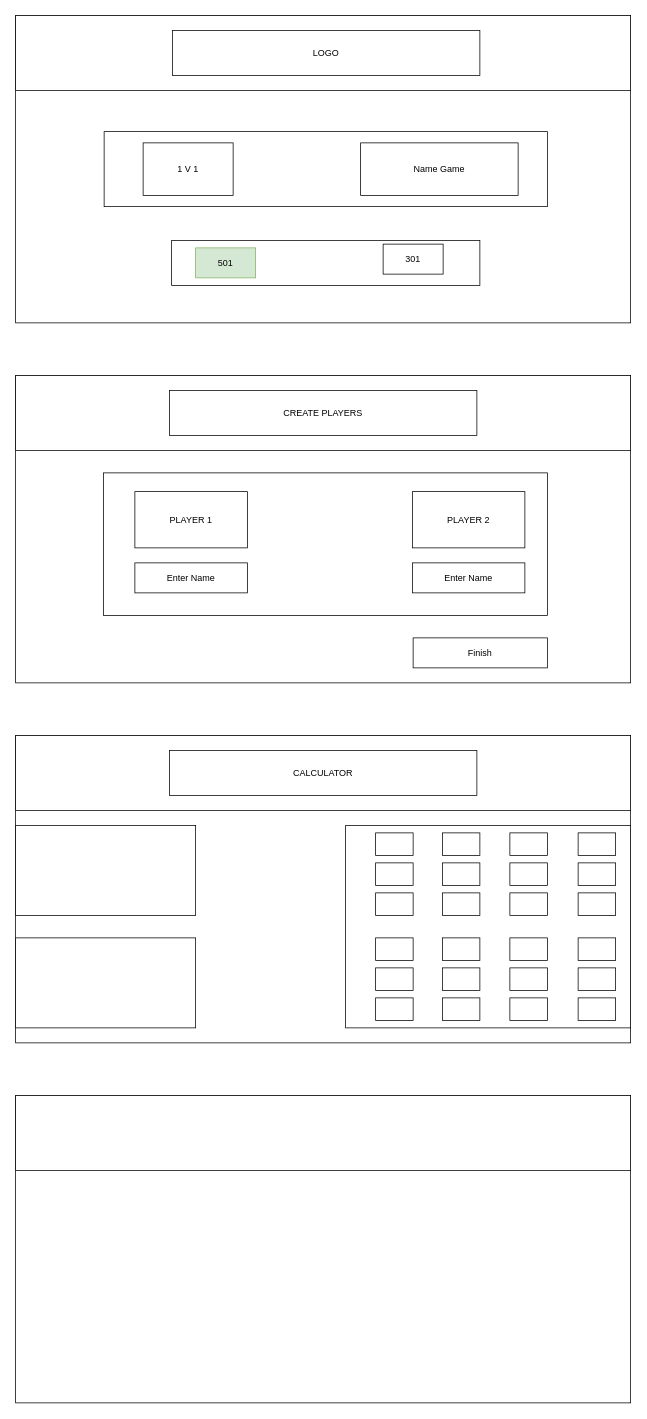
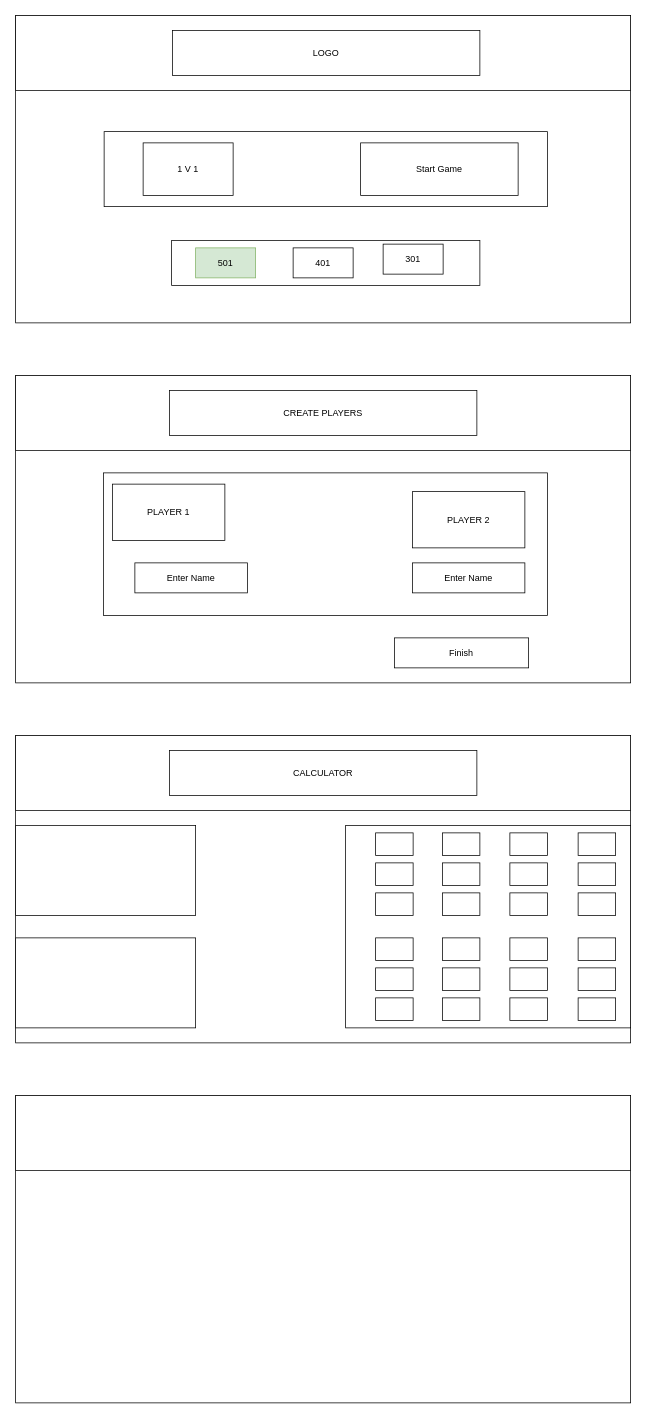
node "Name Game": label "Name Game" -> "Start Game"
node "401": added
node "PLAYER 1": moved (191, 520) -> (168, 512)
node "Finish": moved (480, 653) -> (461, 653)
